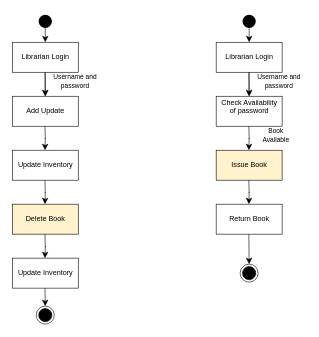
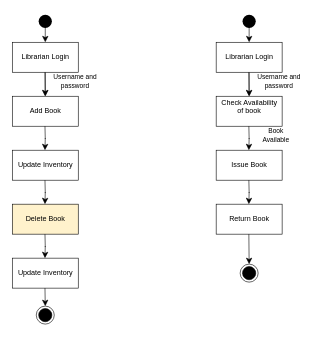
node "Add Update": label "Add Update" -> "Add Book"
node "Check Availability of password": label "Check Availability of password" -> "Check Availability of book"
node "Issue Book": fillcolor #fff2cc -> #ffffff
